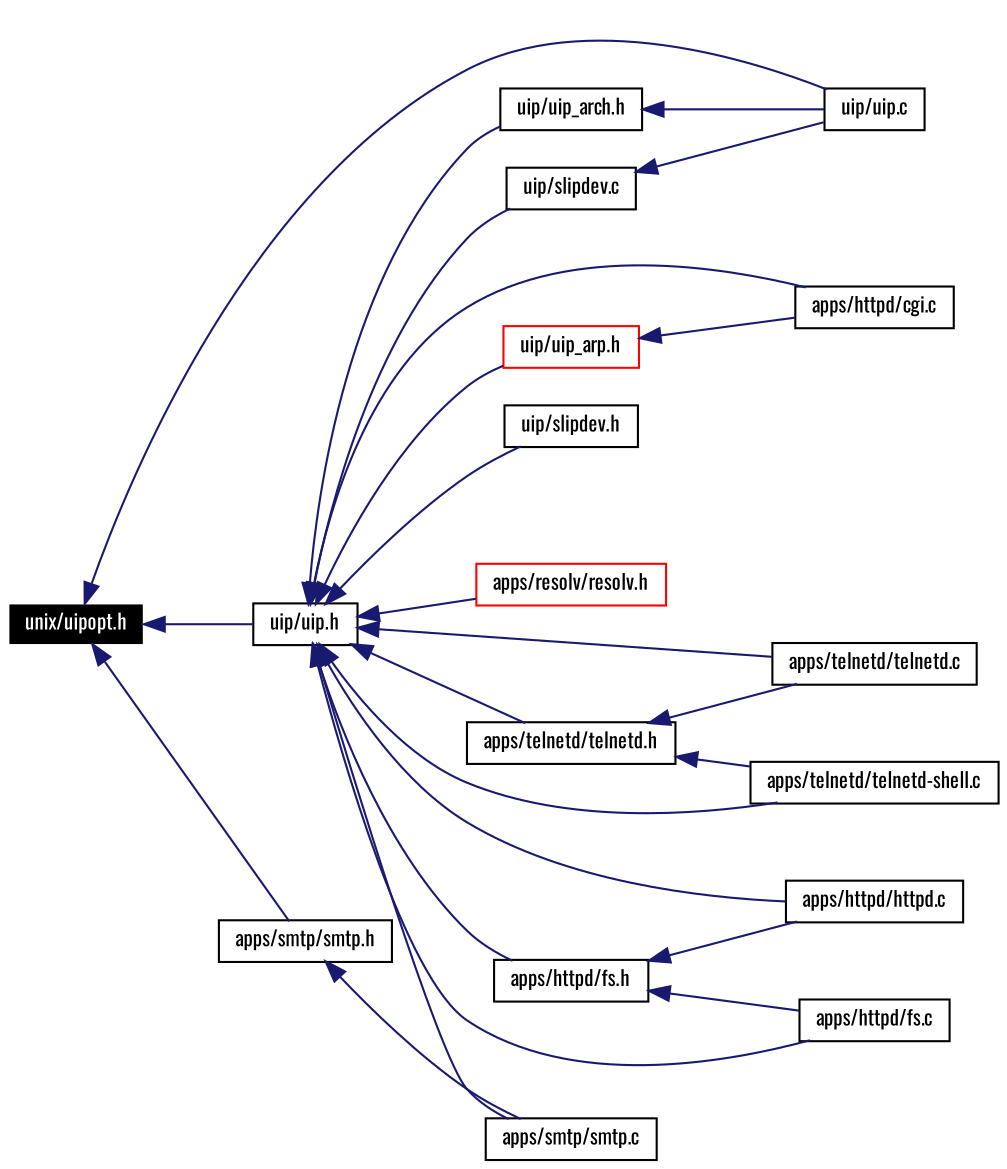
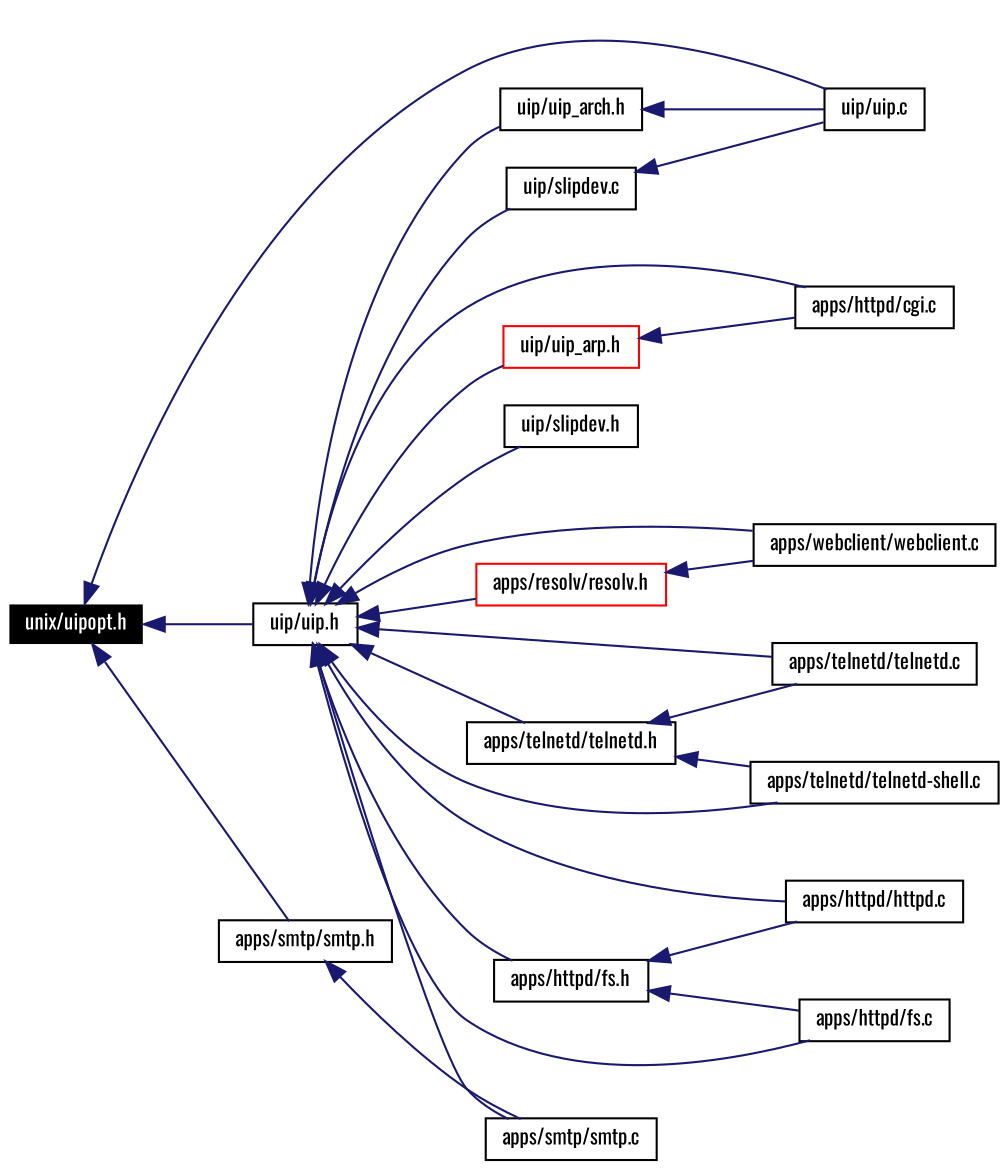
node "apps/webclient/webclient.c": added
